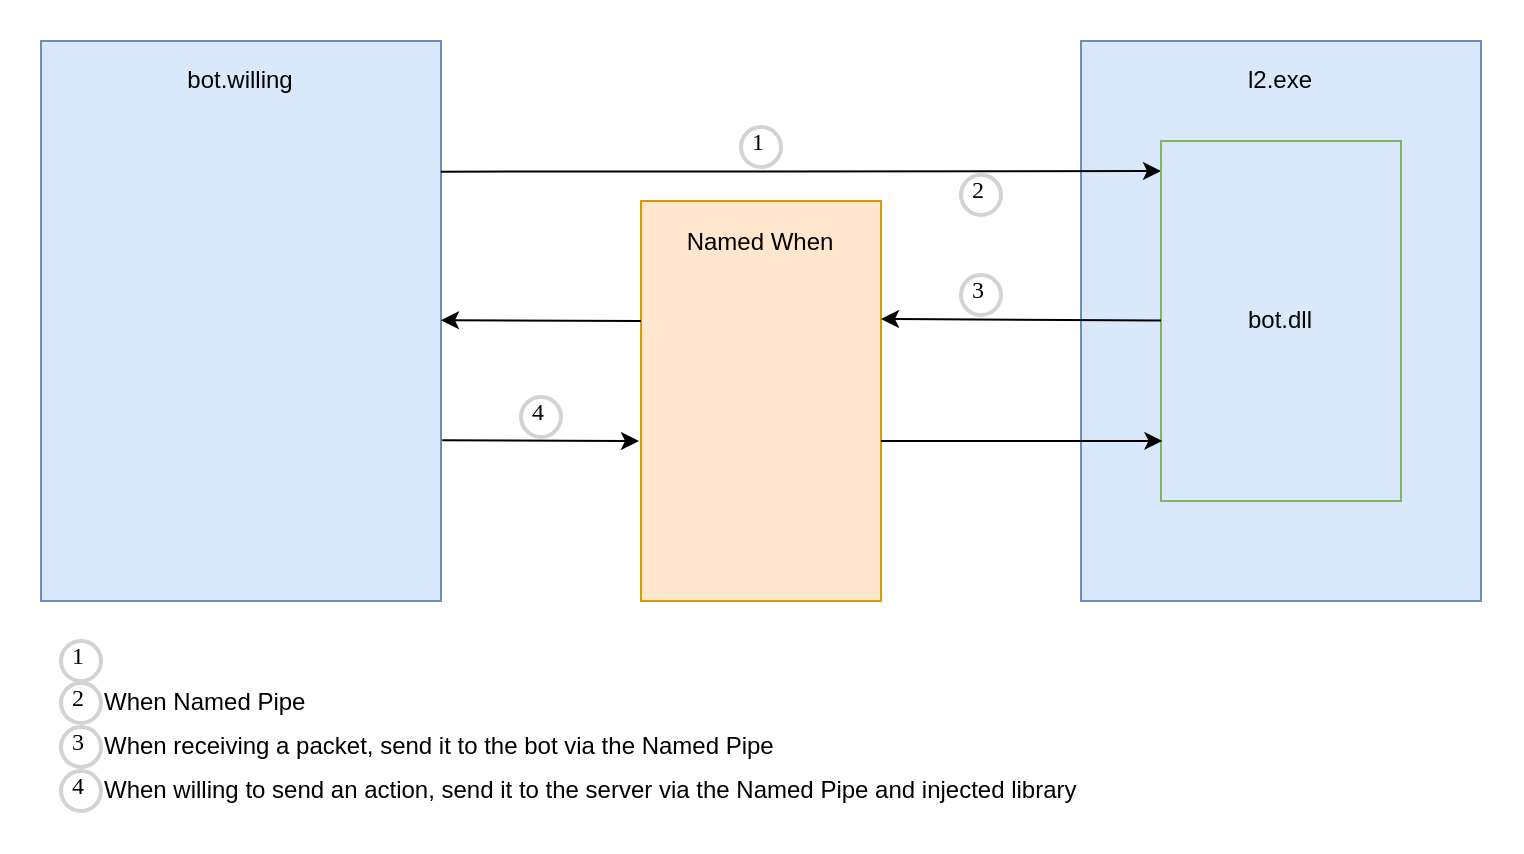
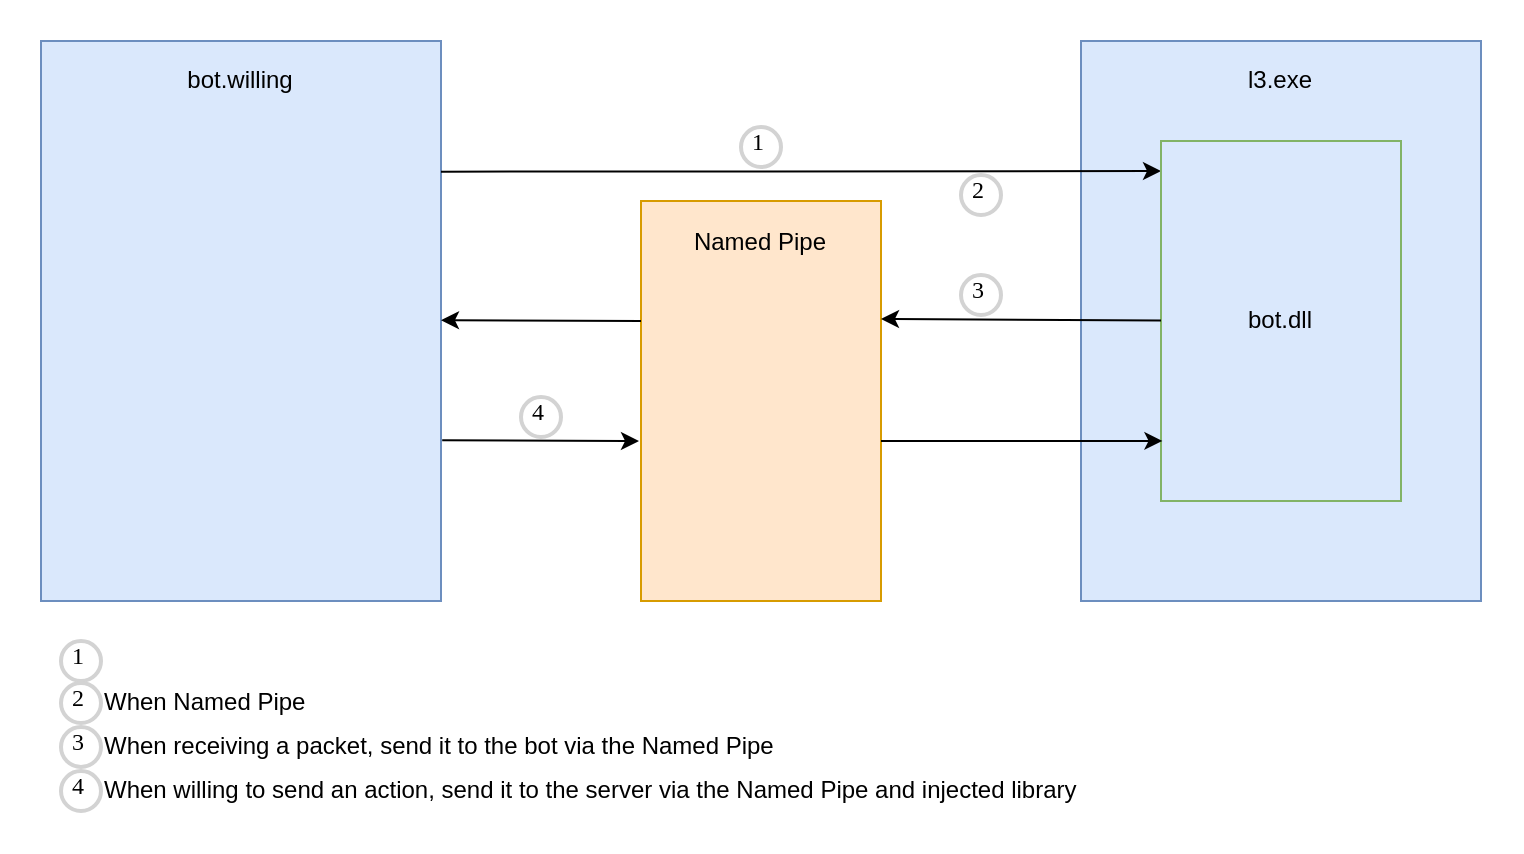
node "l2.exe": label "l2.exe" -> "l3.exe"
node "Named When": label "Named When" -> "Named Pipe"
